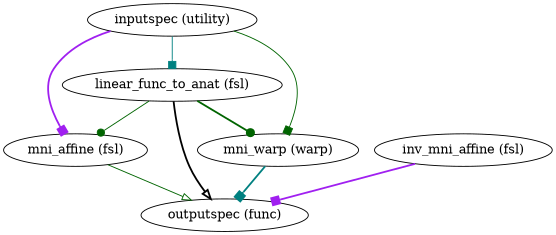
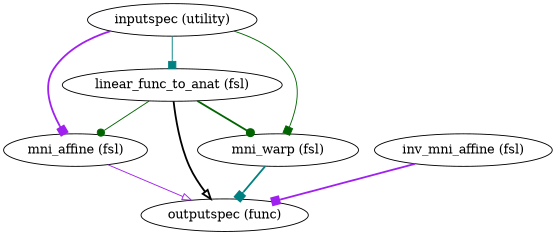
node "mni_warp (warp)": label "mni_warp (warp)" -> "mni_warp (fsl)"
edge "mni_affine (fsl)" -> "outputspec (func)": color darkgreen -> purple
